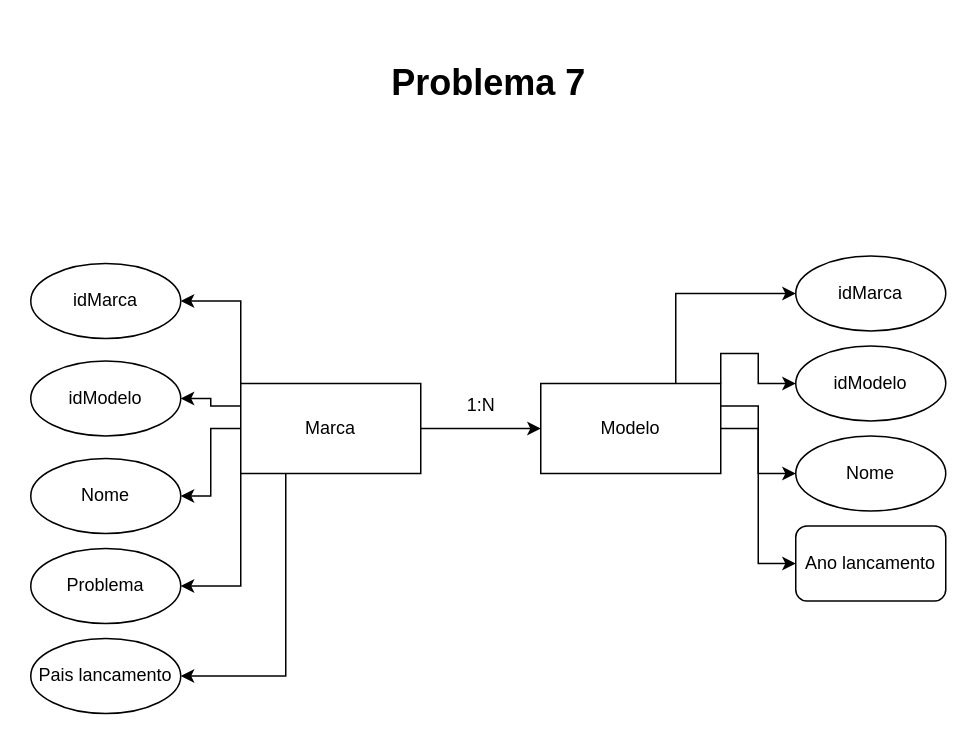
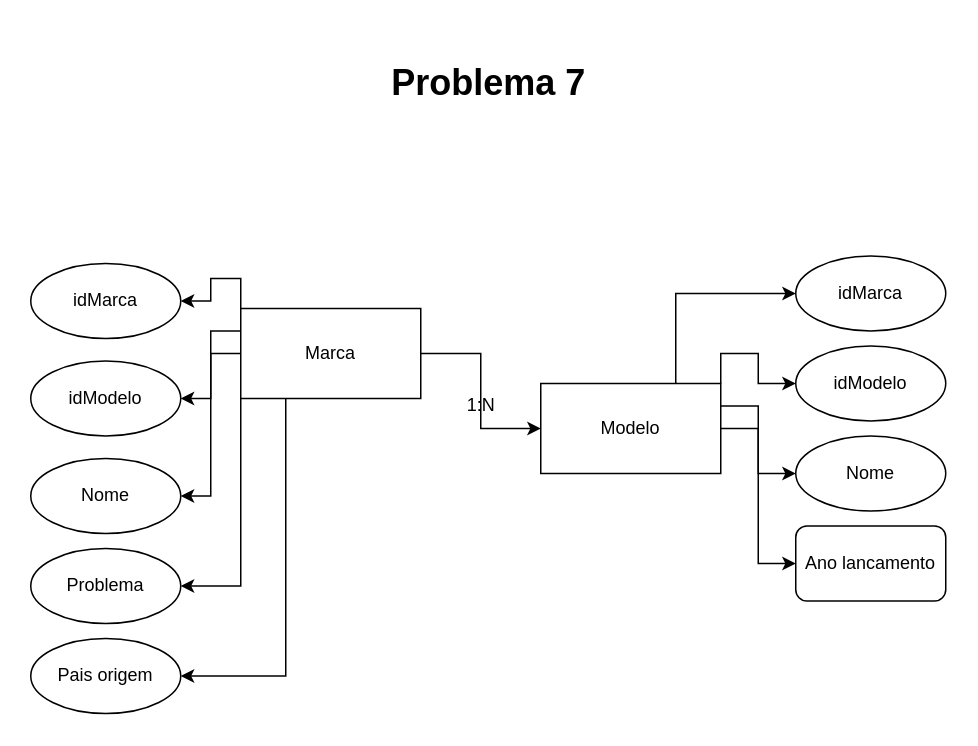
node "Marca": moved (331, 428) -> (331, 353)
node "Pais lancamento": label "Pais lancamento" -> "Pais origem"
